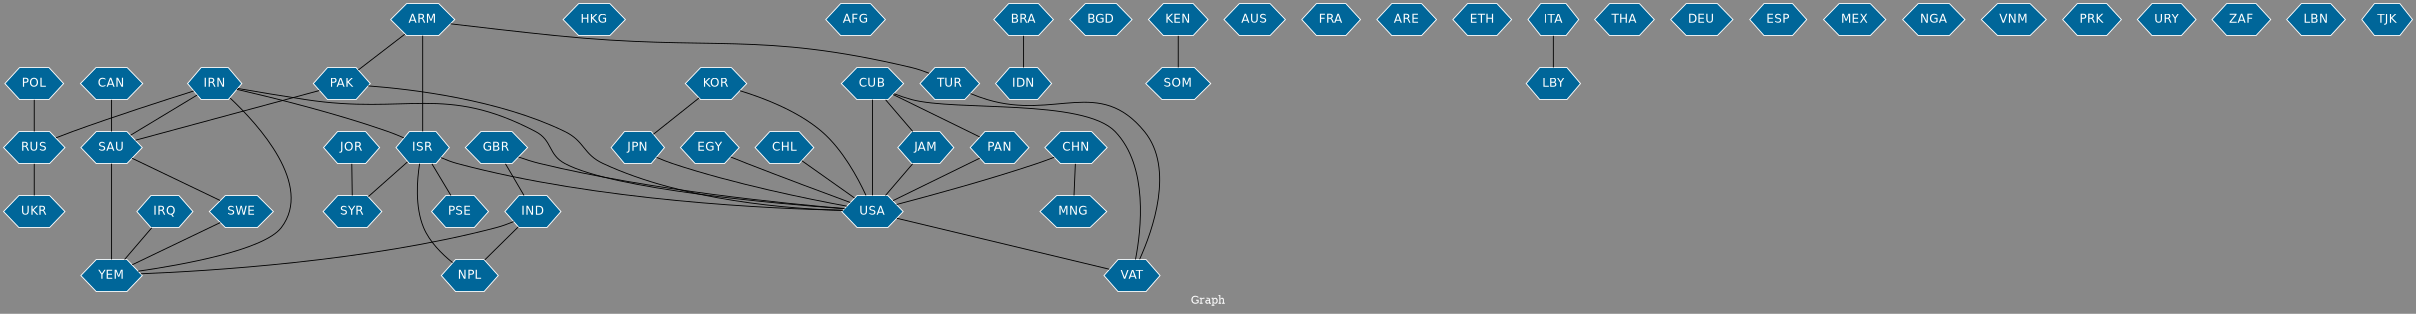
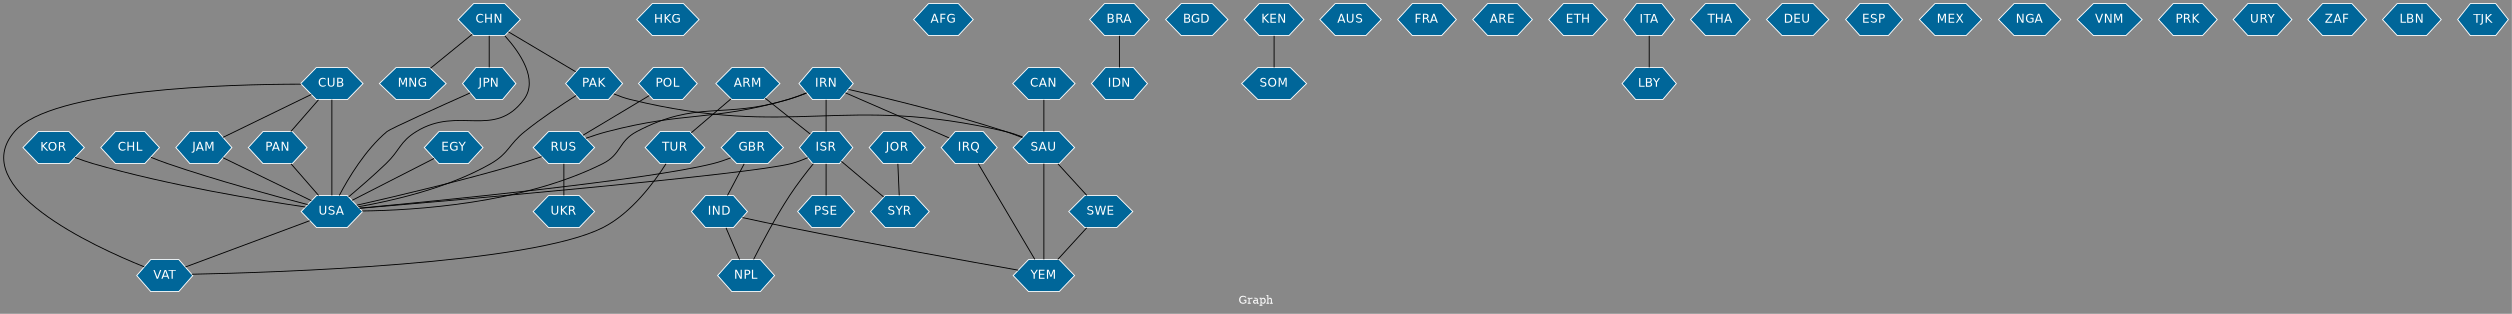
edge "ARM" -- "PAK": now "CHN" -- "PAK"
edge "KOR" -- "JPN": now "CHN" -- "JPN"
edge "RUS" -- "USA": added
edge "IRN" -- "YEM": now "IRN" -- "IRQ"
